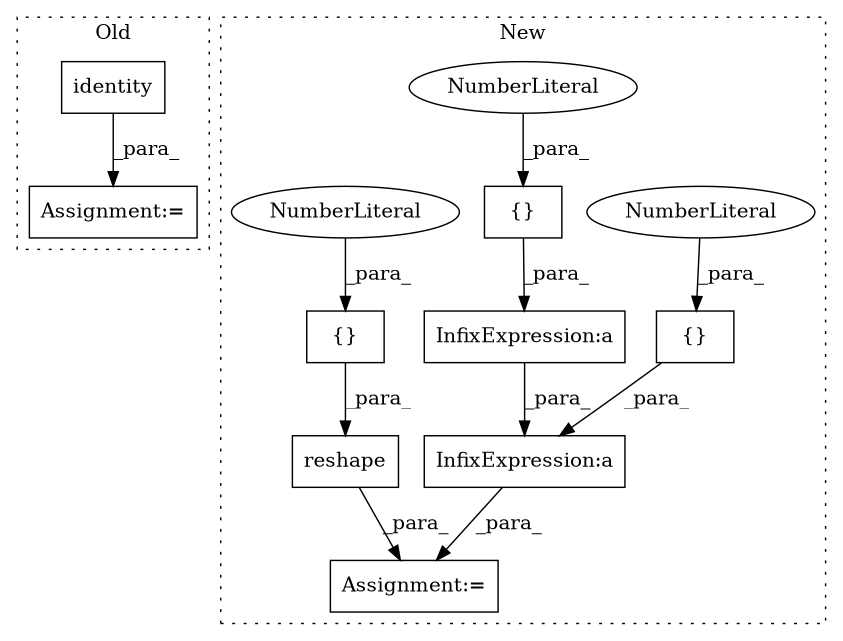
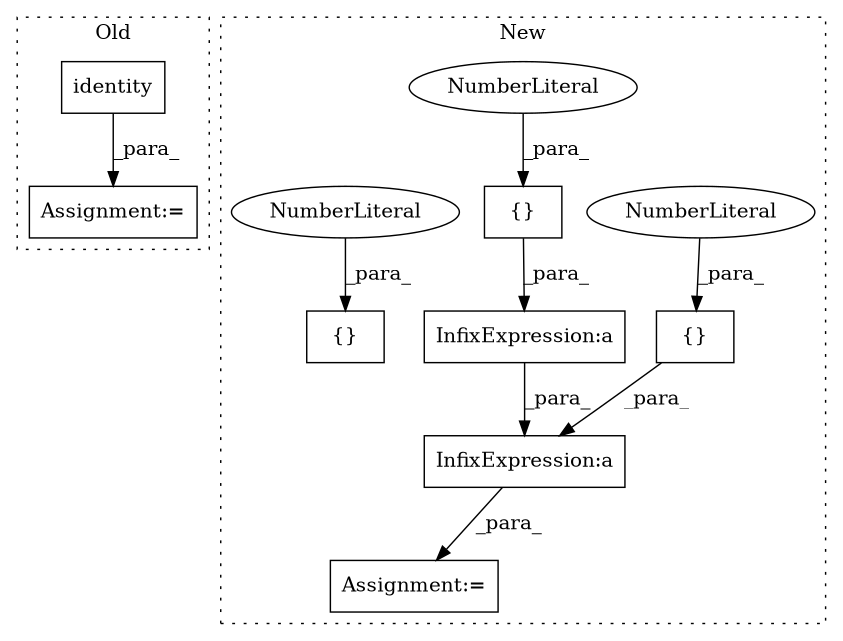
node "reshape": removed
